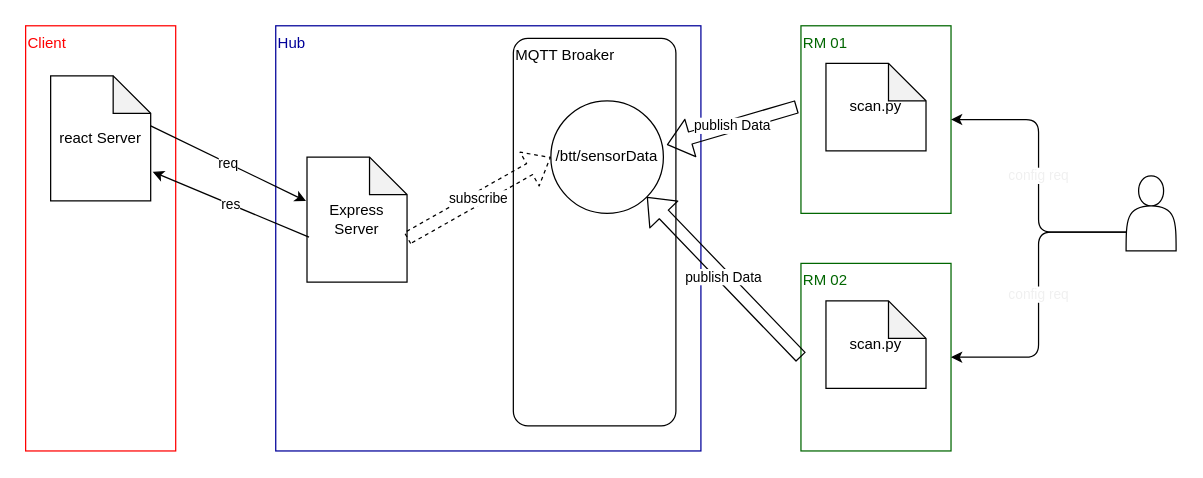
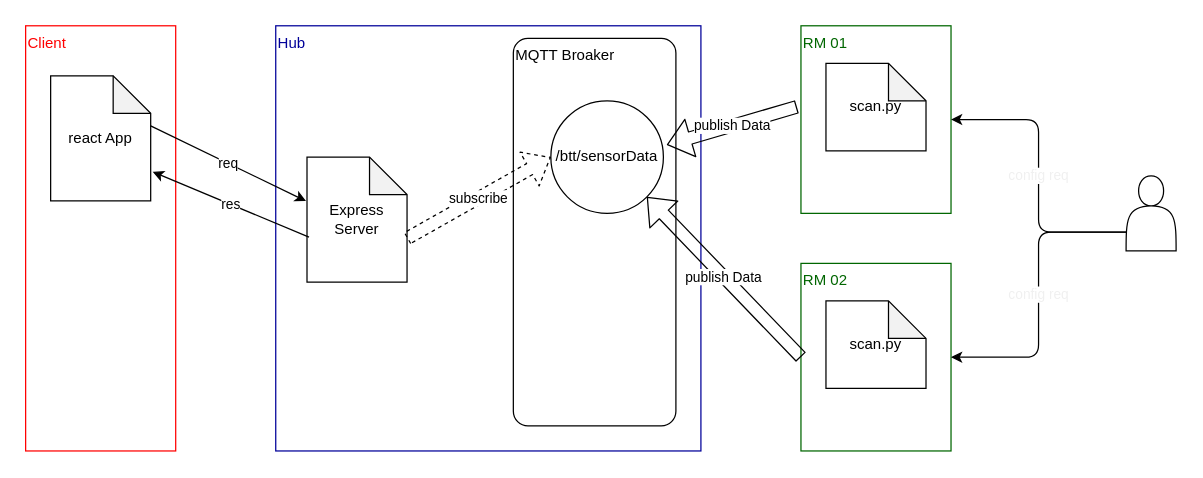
node "react Server": label "react Server" -> "react App"
